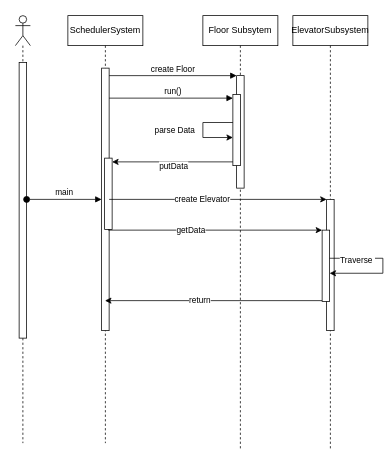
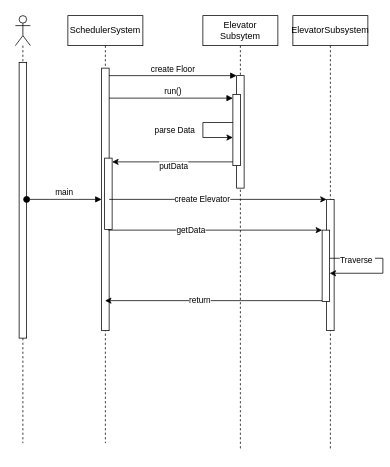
node "Floor Subsytem": label "Floor Subsytem" -> "Elevator Subsytem"
